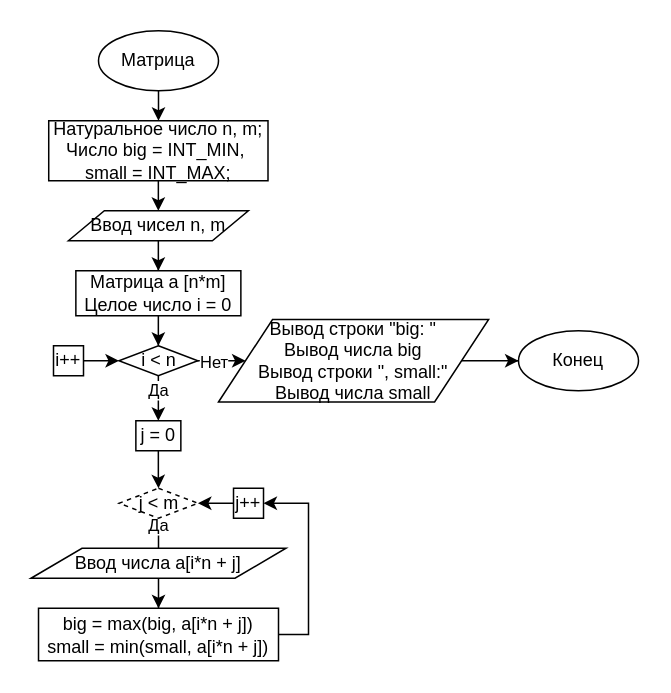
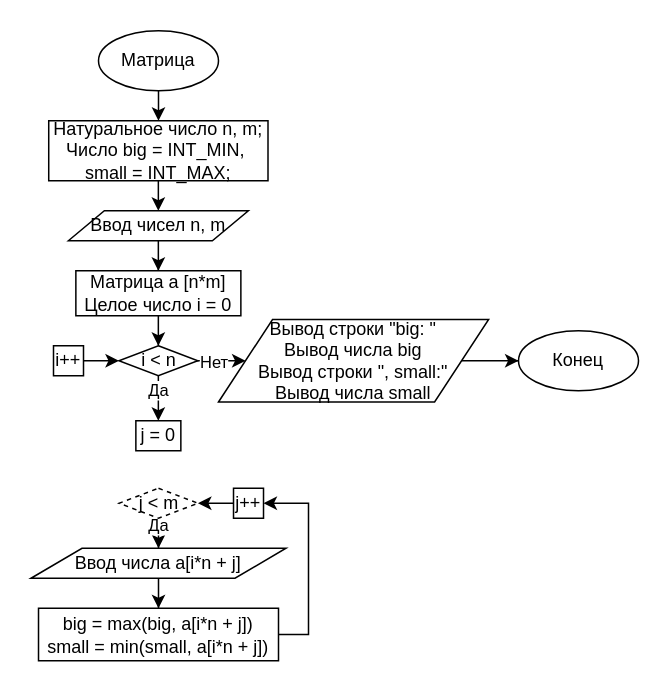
edge "j = 0" -> "j < m": removed
edge "j < m" -- "Ввод числа a[i*n + j]": arrowhead none -> classic
